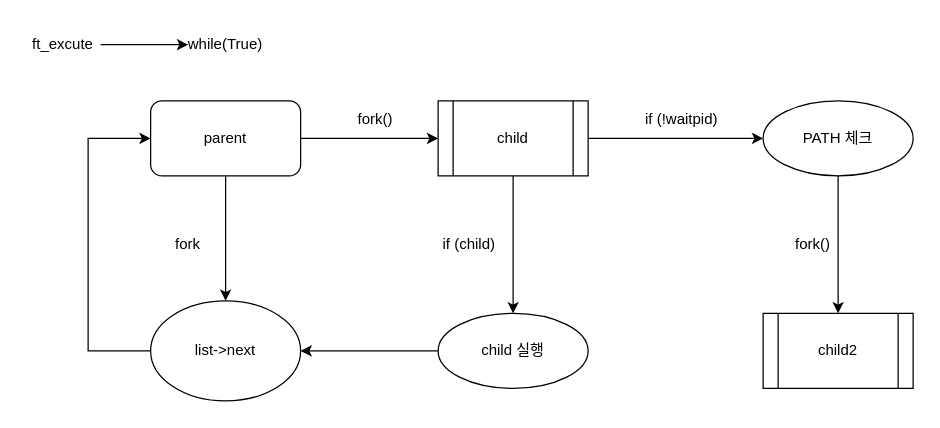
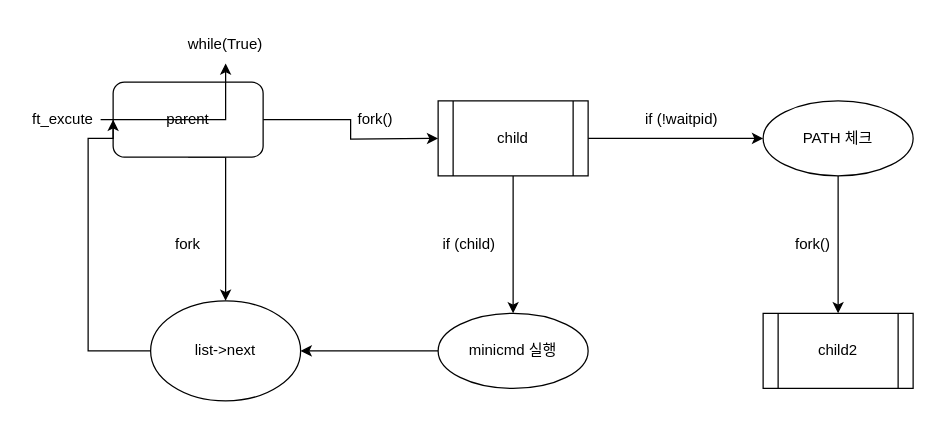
node "ft_excute": moved (63, 44) -> (63, 119)
node "parent": moved (226, 138) -> (188, 119)
node "child 실행": label "child 실행" -> "minicmd 실행"
